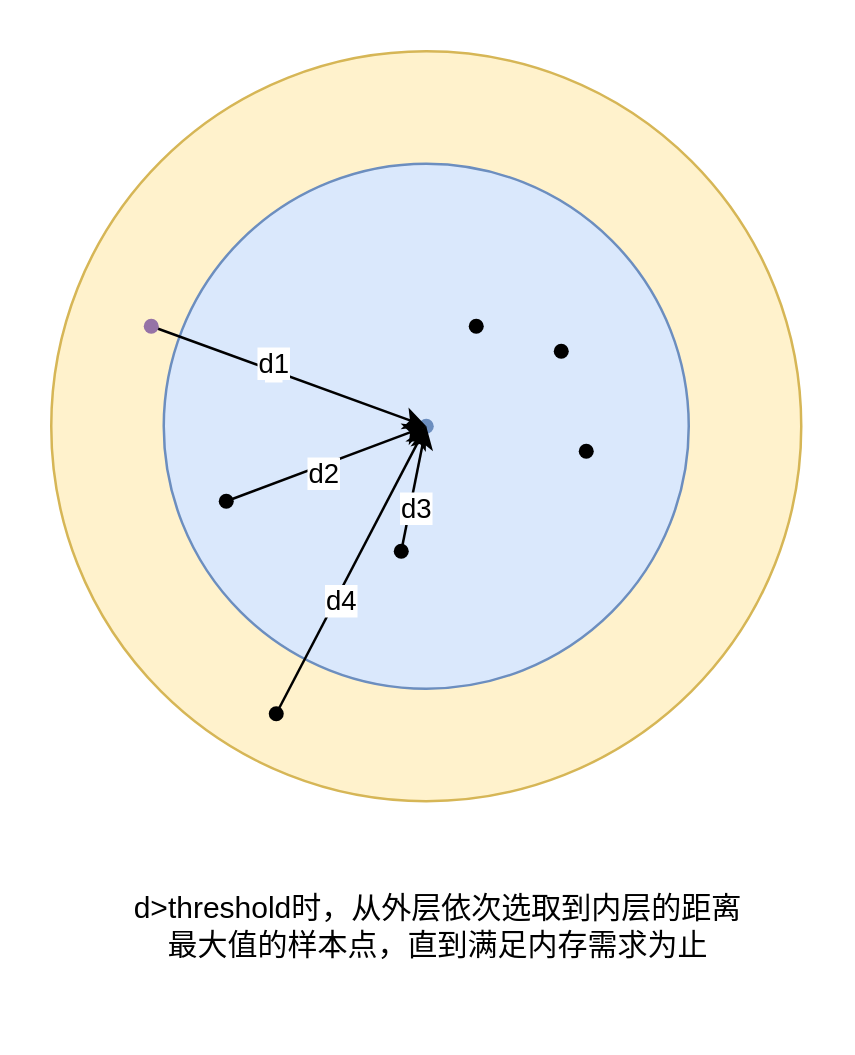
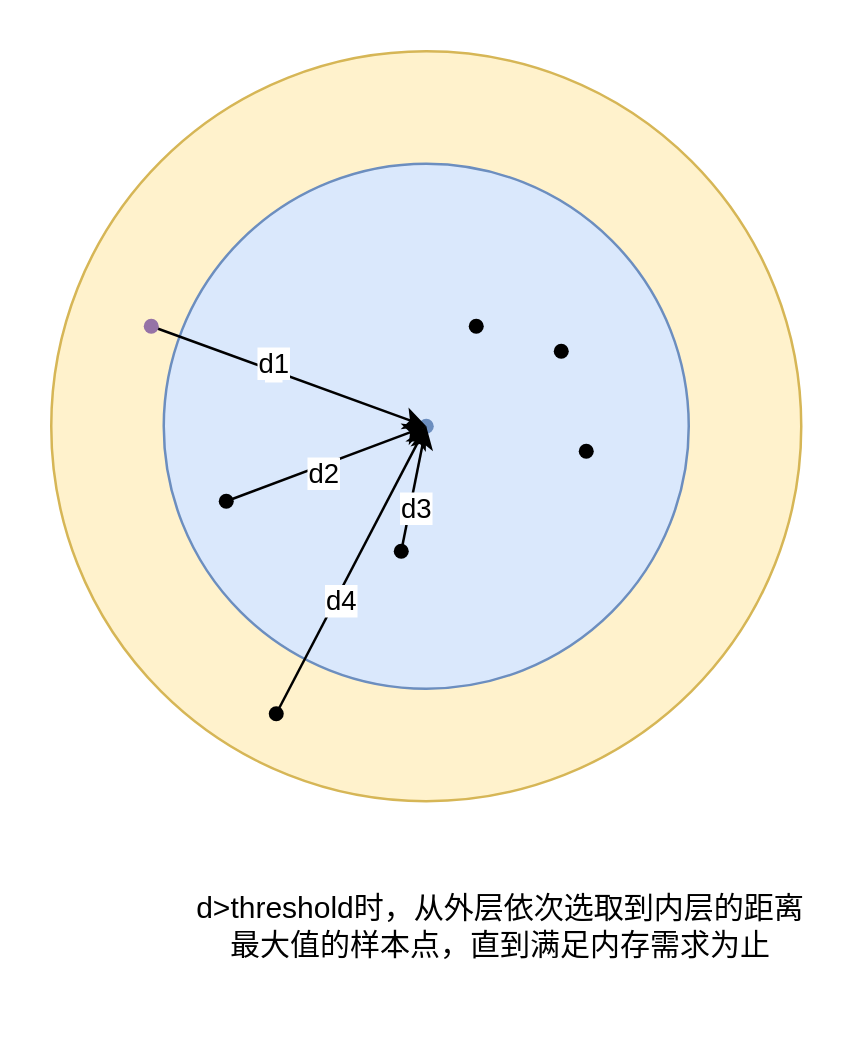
node "d>threshold时，从外层依次选取到内层的距离最大值的样本点，直到满足内存需求为止": moved (439, 926) -> (501, 926)
